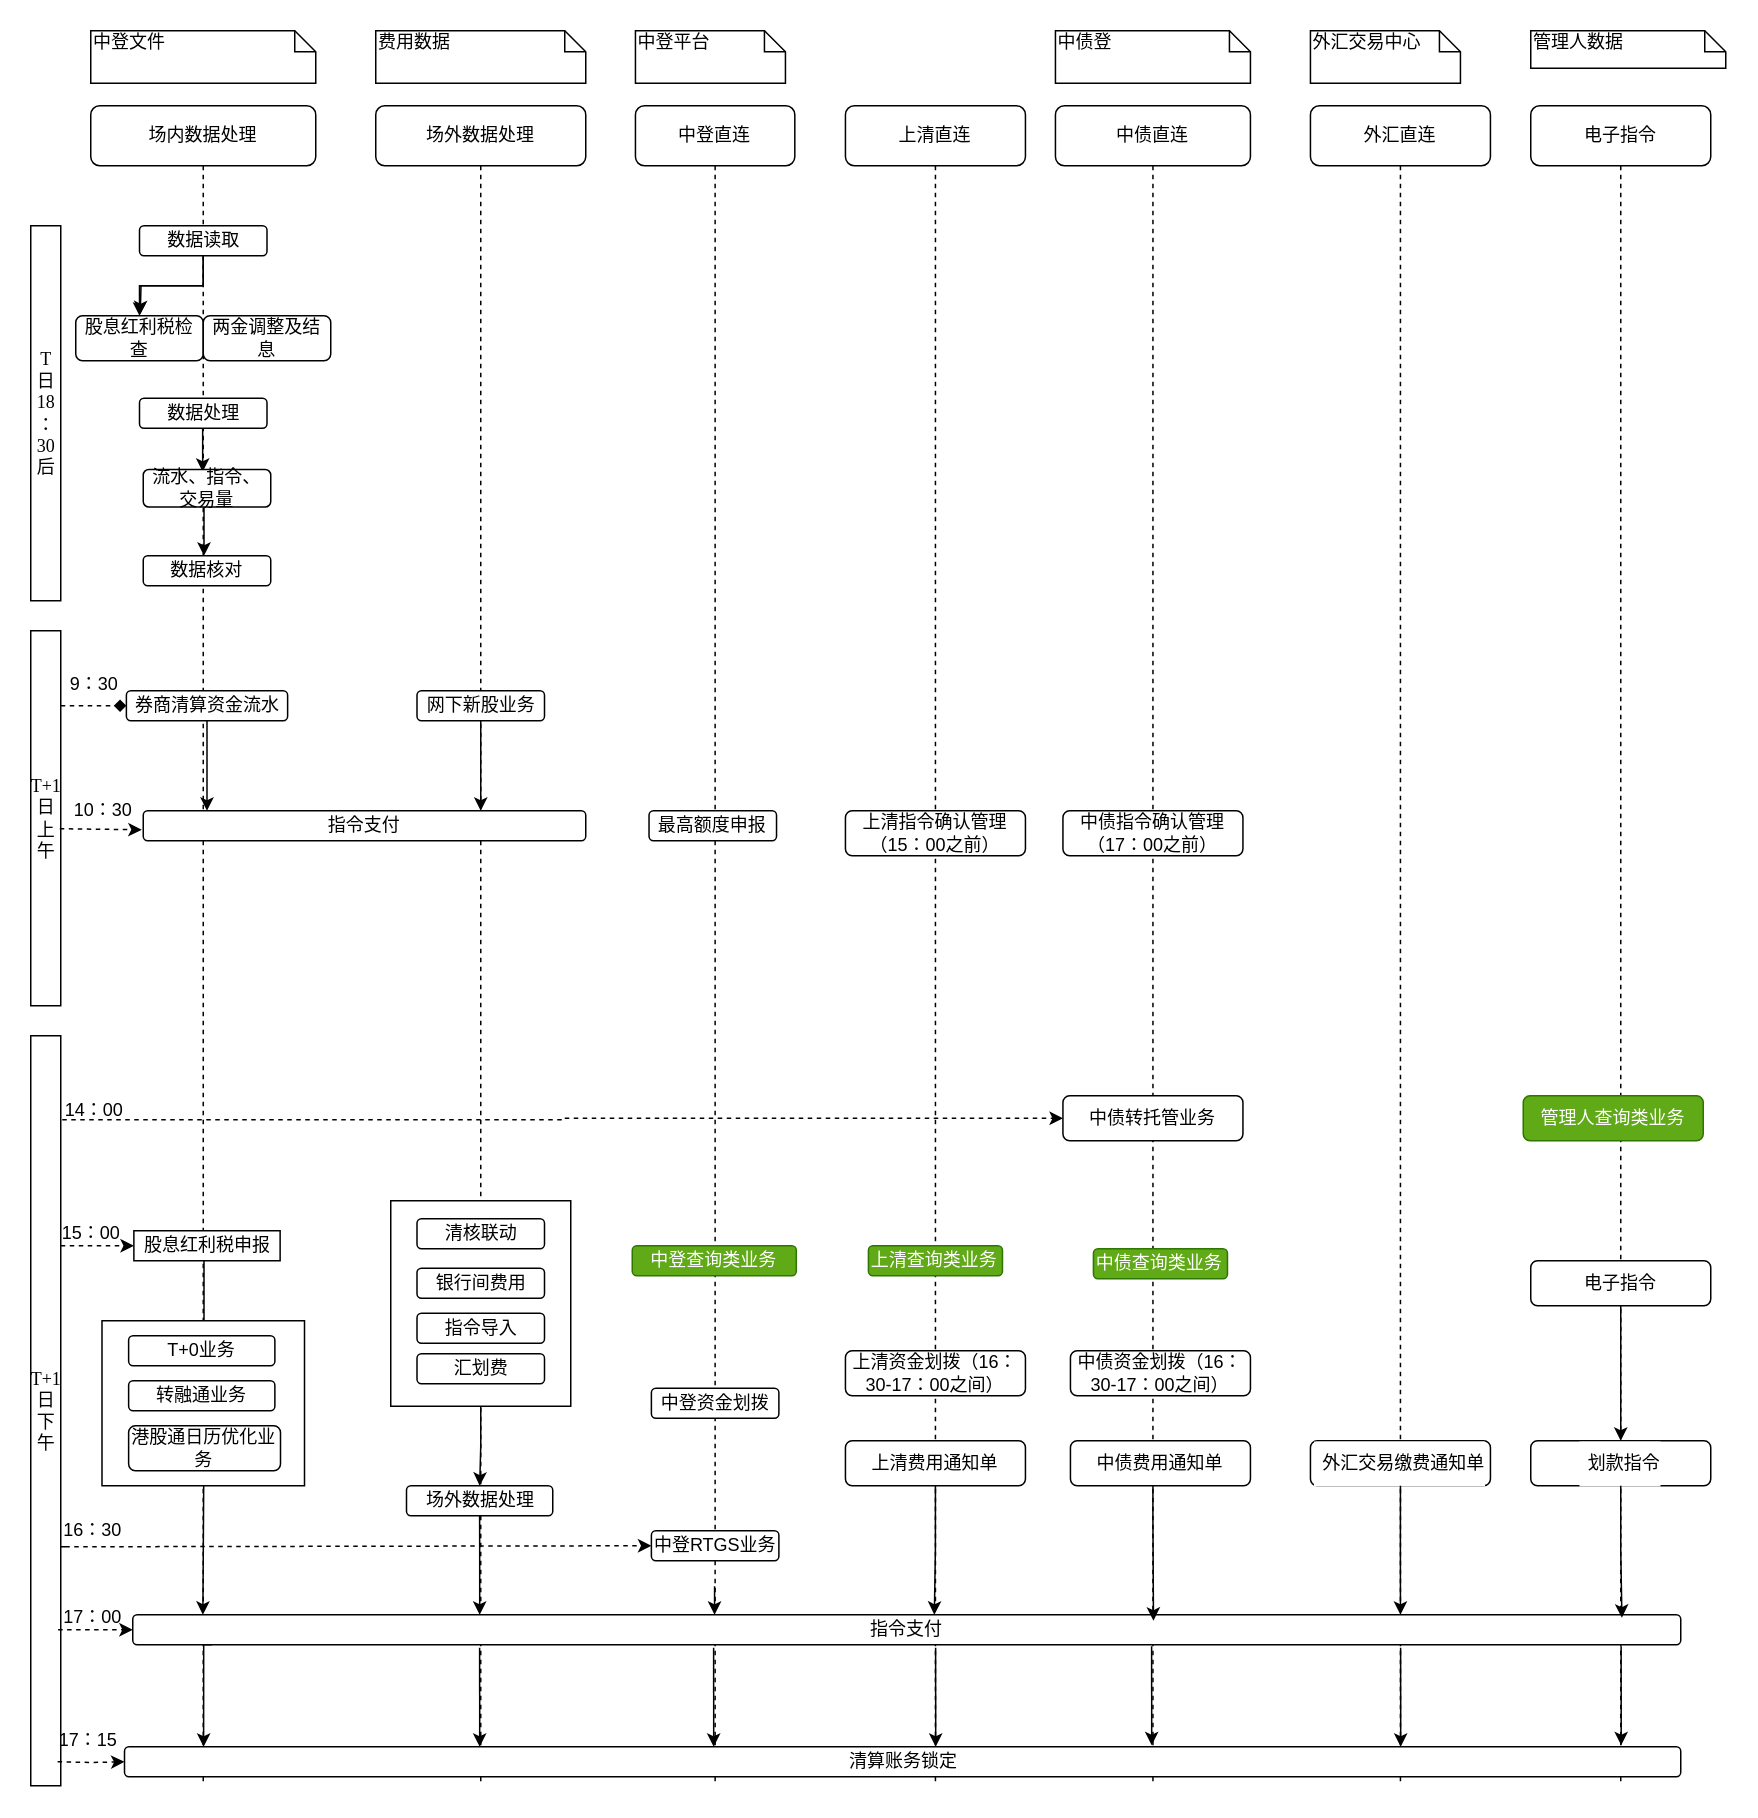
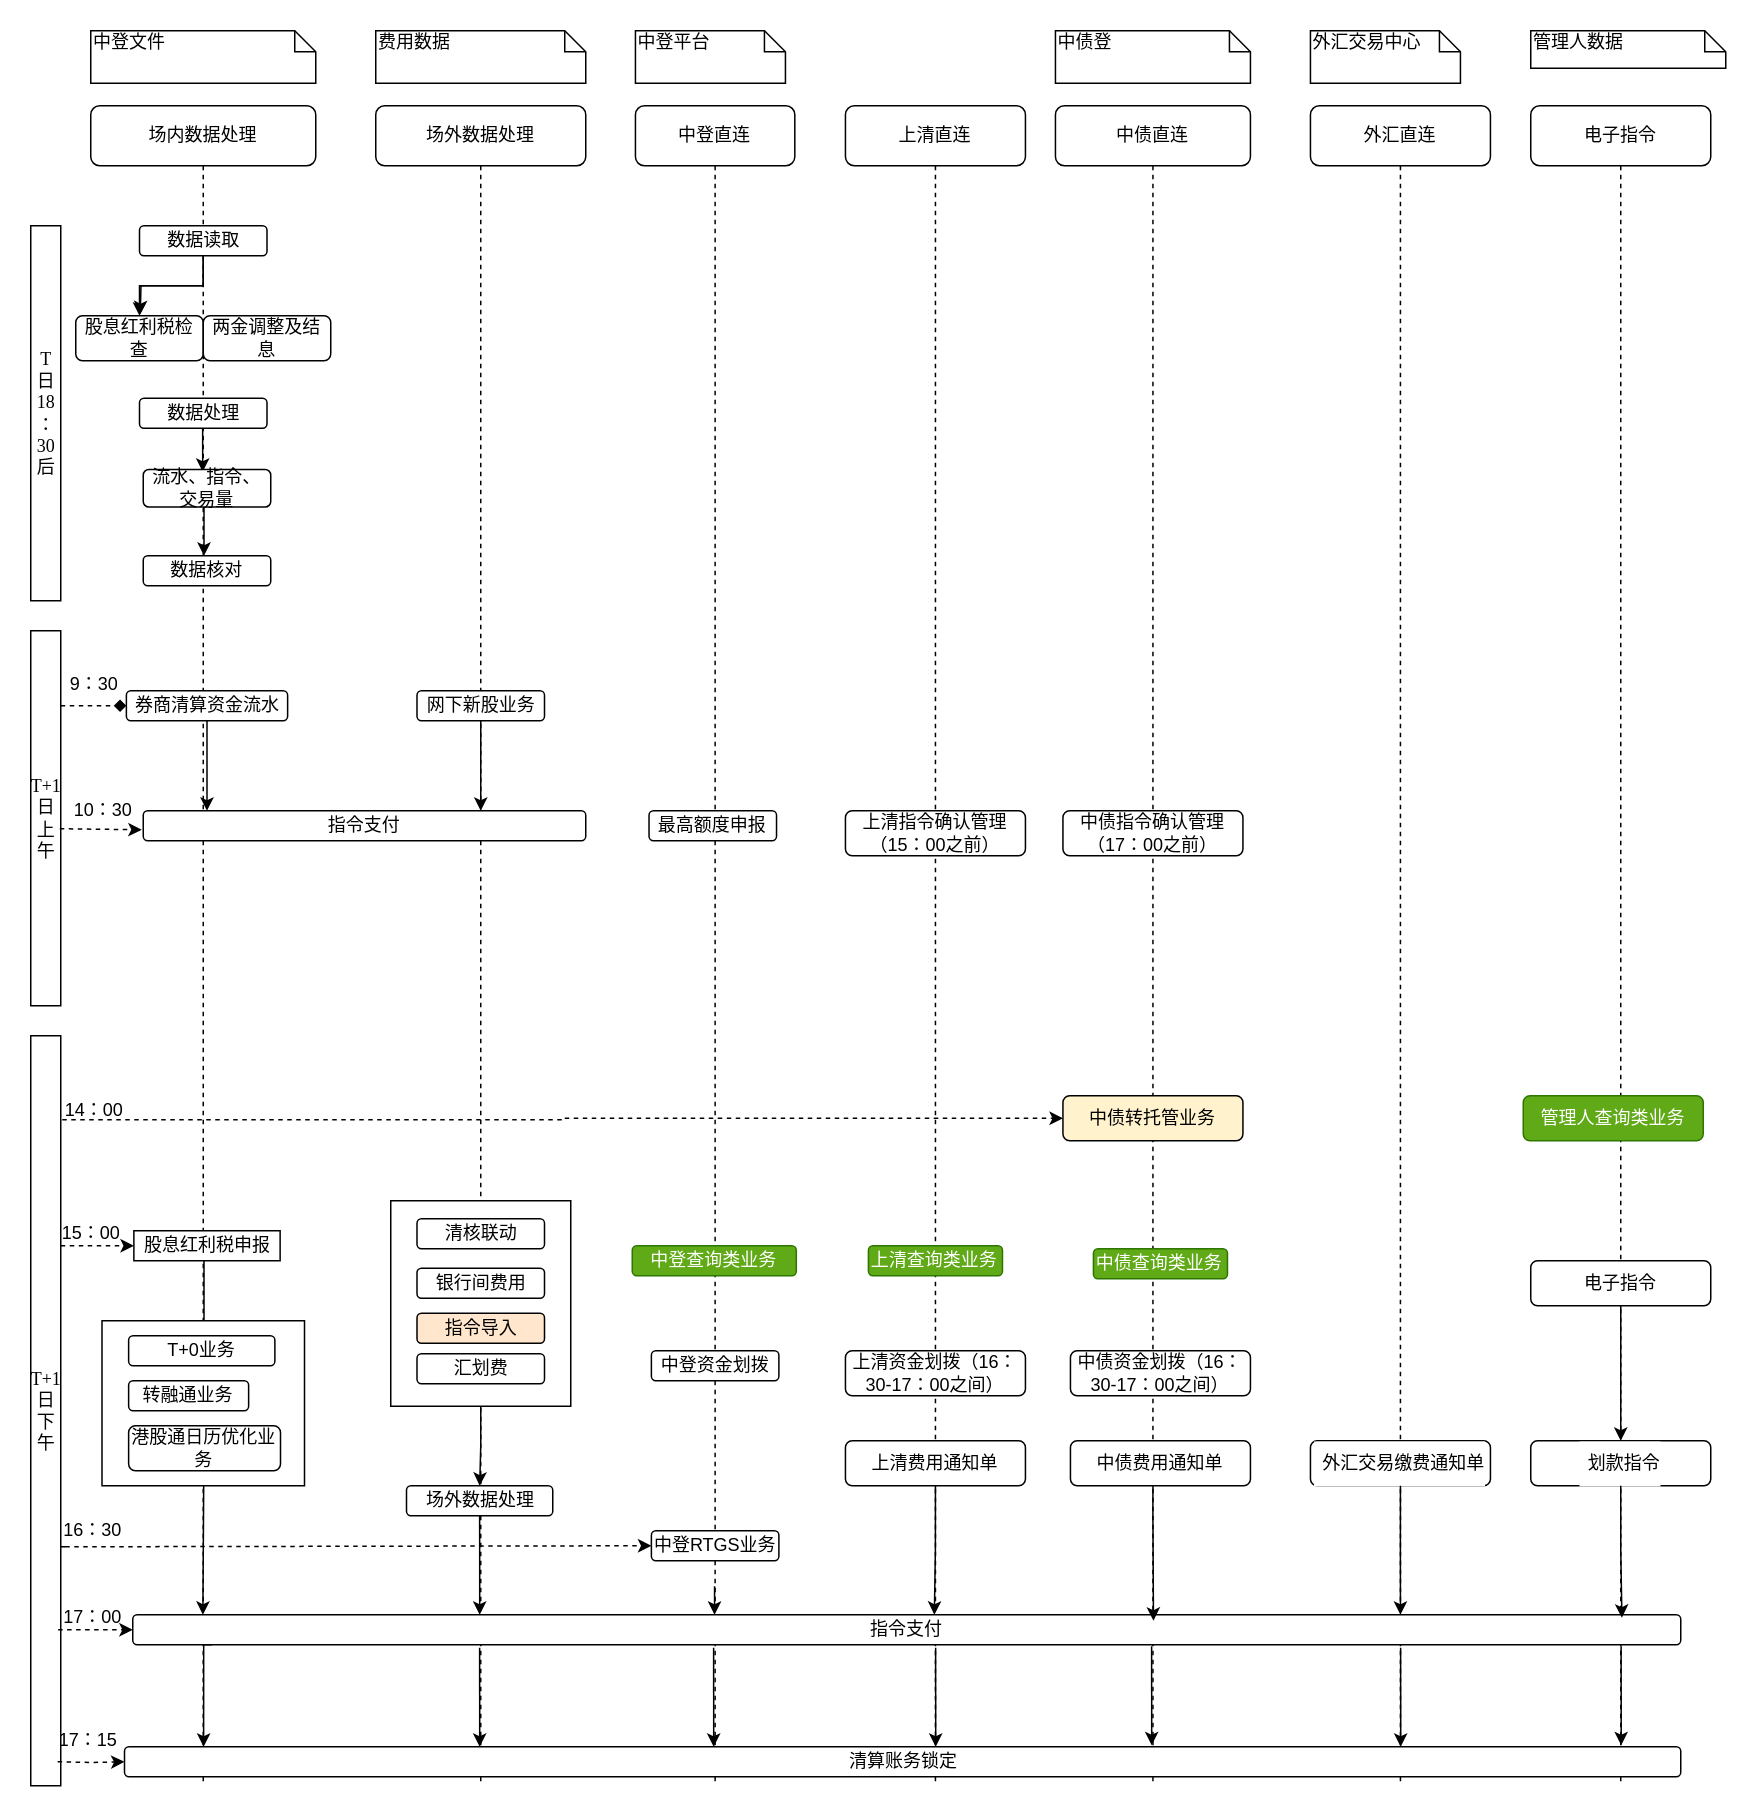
node "中债转托管业务": fillcolor #ffffff -> #fff2cc
node "指令导入": fillcolor #ffffff -> #ffe6cc
node "转融通业务": size 146x30 -> 120x30
node "中登资金划拨": moved (715, 1403) -> (715, 1366)
